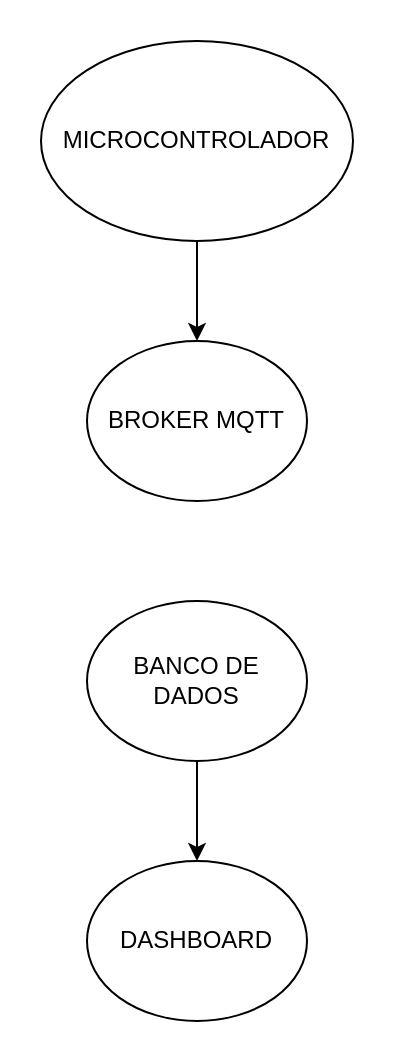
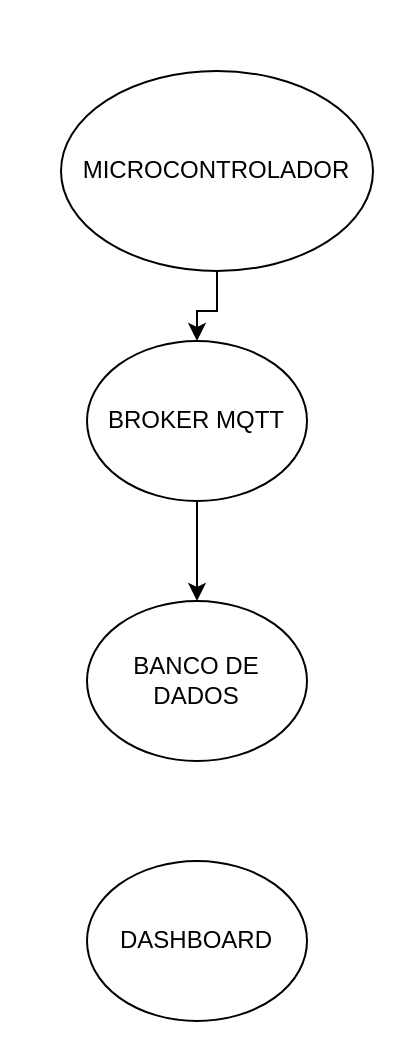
node "MICROCONTROLADOR": moved (197, 141) -> (217, 171)
edge "BROKER MQTT" -> "BANCO DE DADOS": added
edge "BANCO DE DADOS" -> "DASHBOARD": removed
